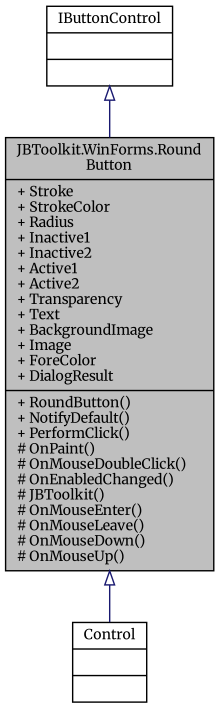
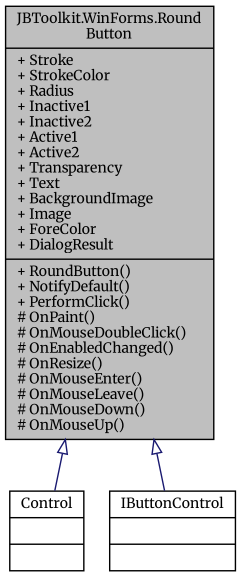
edge "JBToolkit.WinForms.Round" -> "IButtonControl": reversed
node "JBToolkit.WinForms.Round": text "# JBToolkit()" -> "# OnResize()"
